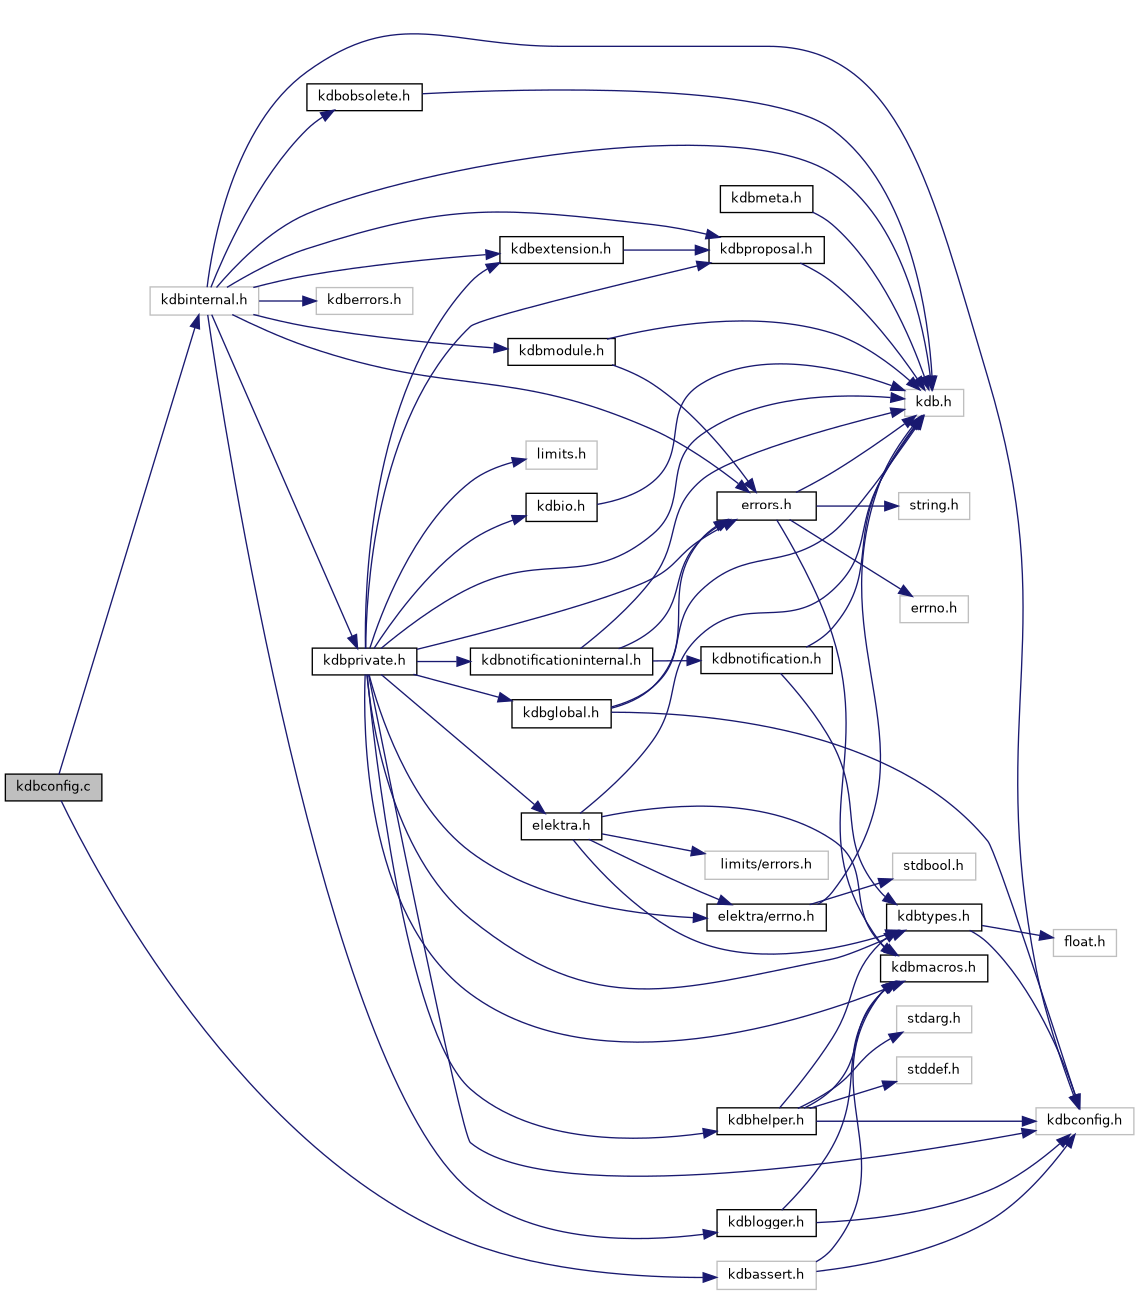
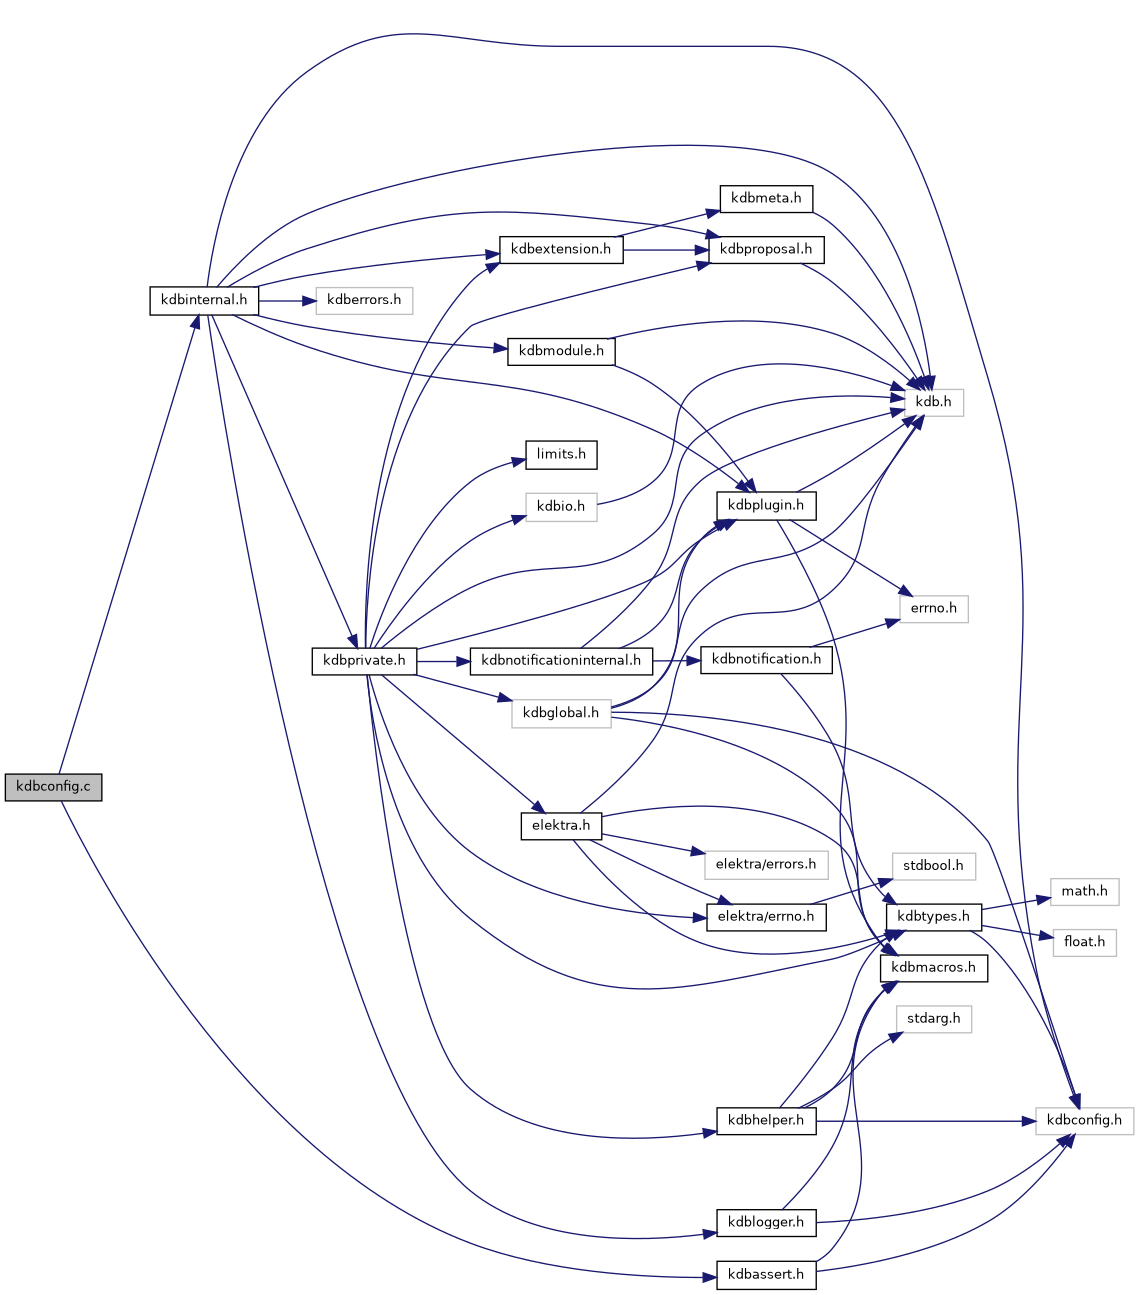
node "kdbobsolete.h": removed
edge "kdbextension.h" -> "kdbmeta.h": added
node "kdbinternal.h": color grey75 -> black
node "limits.h": color grey75 -> black
node "errors.h": label "errors.h" -> "kdbplugin.h"
node "string.h": removed
node "kdbio.h": color black -> grey75
edge "kdbnotification.h" -> "kdb.h": now "kdbnotification.h" -> "errno.h"
edge "elektra/errno.h" -> "kdb.h": removed
node "kdbglobal.h": color black -> grey75
node "limits/errors.h": label "limits/errors.h" -> "elektra/errors.h"
node "math.h": added
edge "kdbprivate.h" -> "kdbmacros.h": now "kdbglobal.h" -> "kdbmacros.h"
node "stddef.h": removed
edge "kdbprivate.h" -> "kdbconfig.h": removed
node "kdbassert.h": color grey75 -> black
